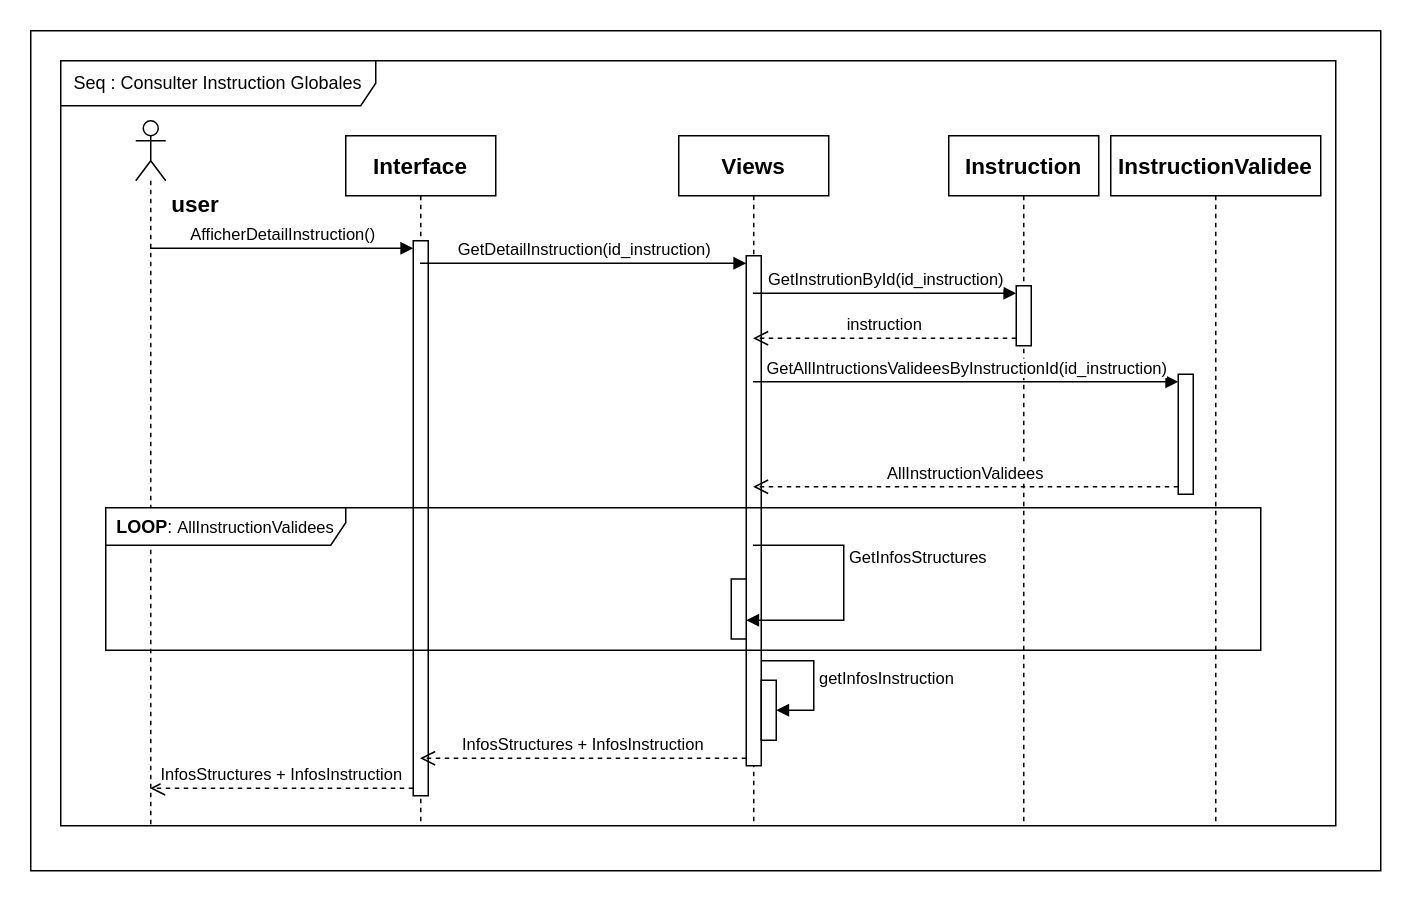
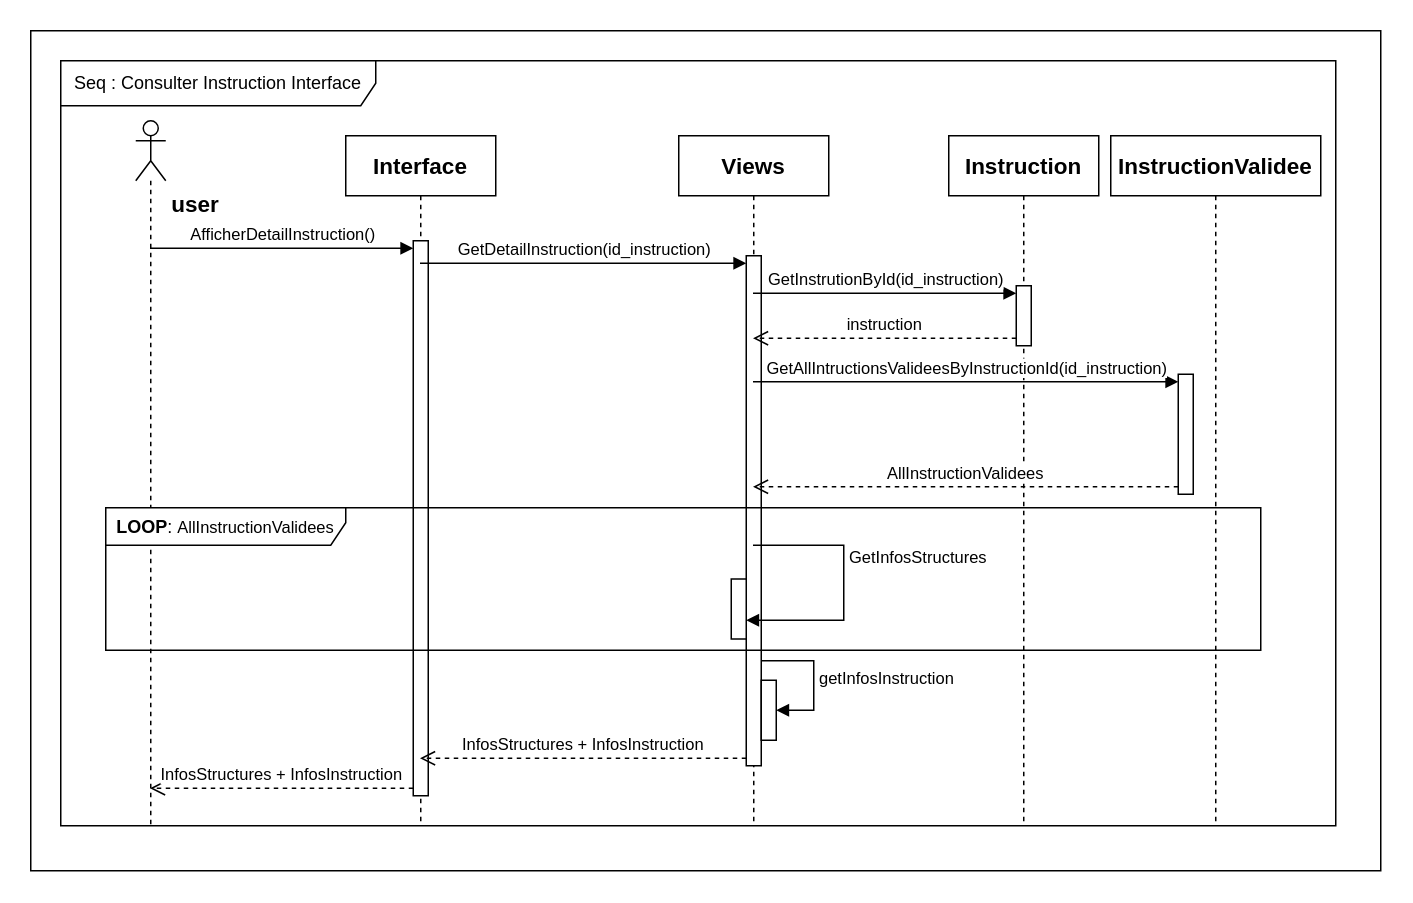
node "Seq : Consulter Instruction Globales": label "Seq : Consulter Instruction Globales" -> "Seq : Consulter Instruction Interface"
